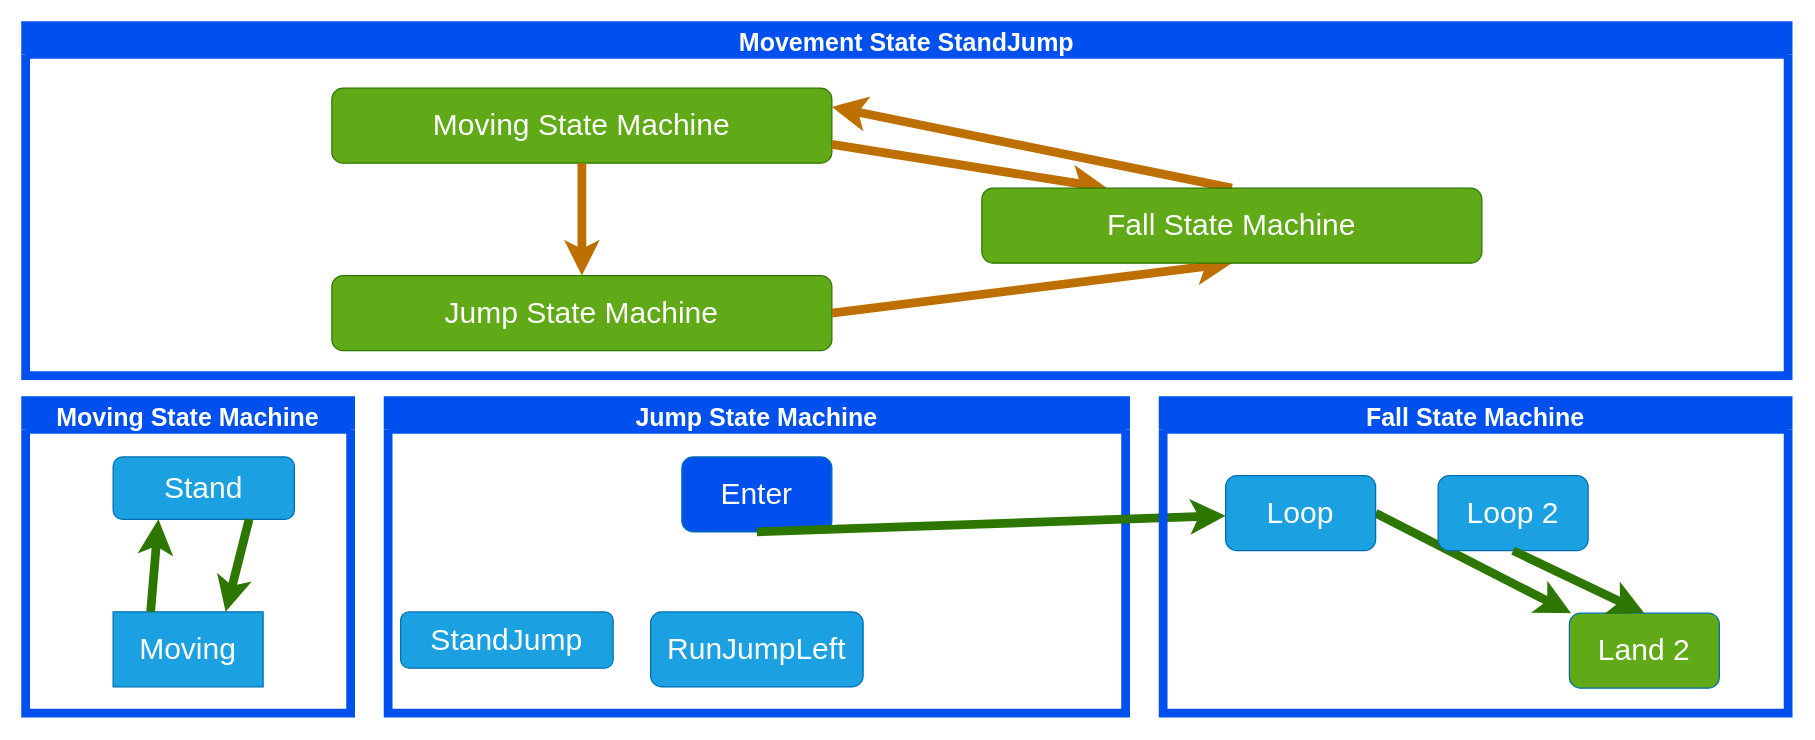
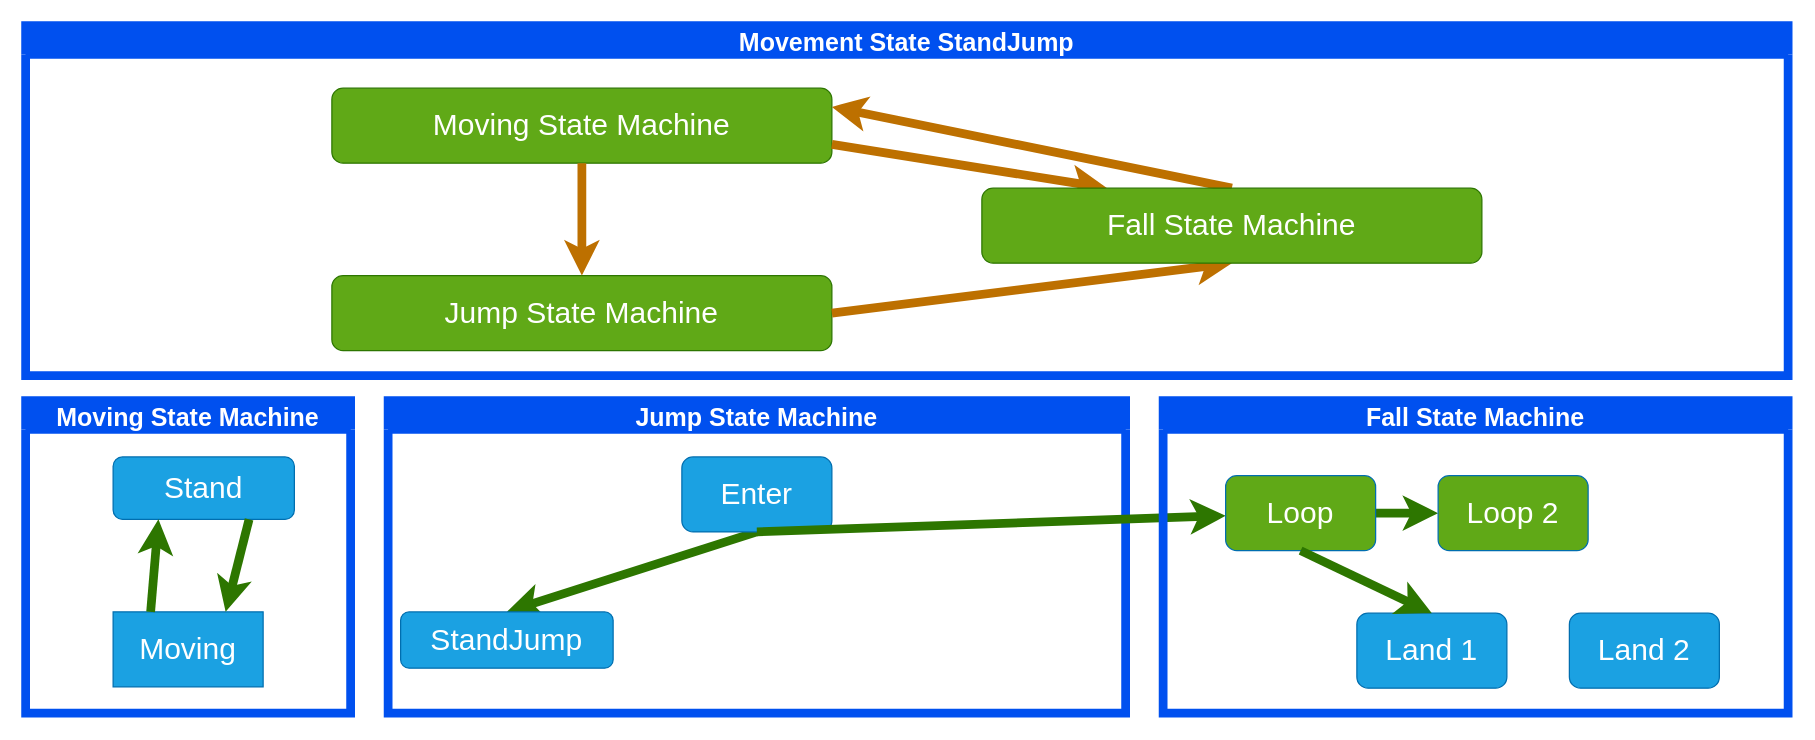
node "Enter": fillcolor #0050ef -> #1ba1e2
node "Loop": fillcolor #1ba1e2 -> #60a917
node "Loop 2": fillcolor #1ba1e2 -> #60a917
edge "Loop" -> "Land 2": now "Loop" -> "Loop 2"
edge "Enter" -> "StandJump": added
edge "Loop" -> "Land 1": added
edge "Loop 2" -> "Land 2": removed
node "RunJumpLeft": removed
node "Land 1": added
node "Land 2": fillcolor #60a917 -> #1ba1e2
